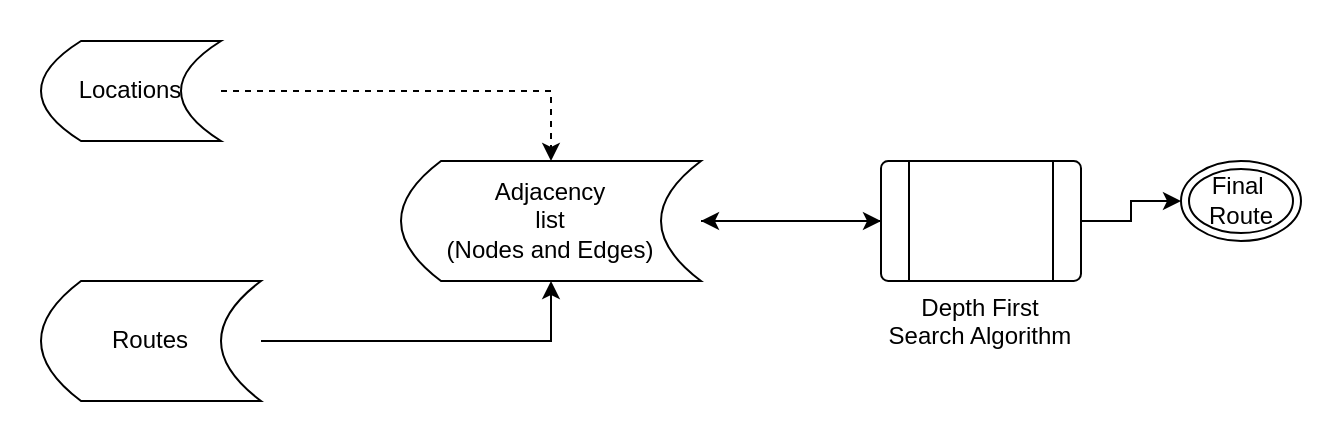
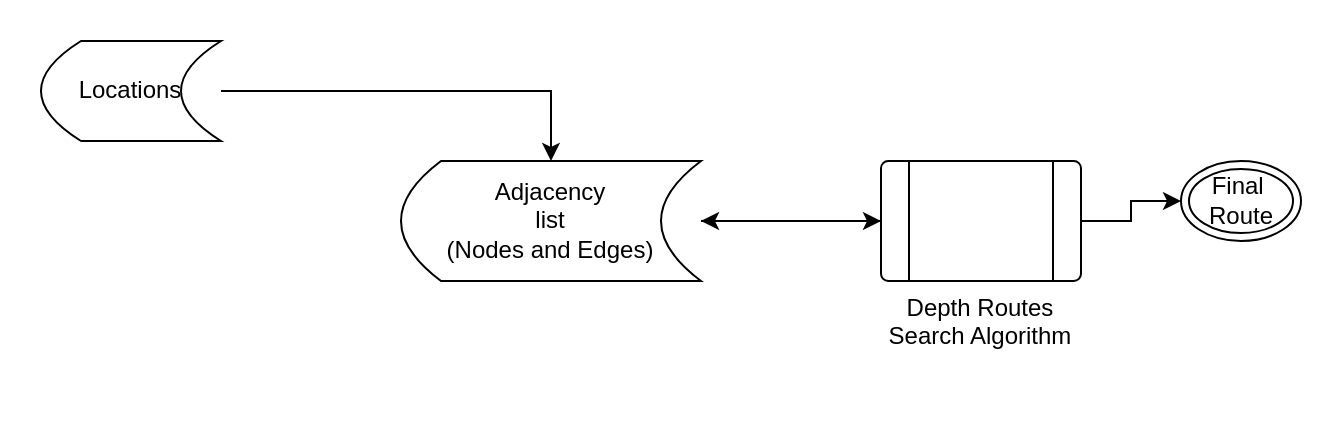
edge "Locations" -> "Adjacency list (Nodes and Edges)": style dashed -> solid
node "Depth First Search Algorithm": label "Depth First Search Algorithm" -> "Depth Routes Search Algorithm"
node "Routes": removed
edge "Routes" -> "Adjacency list (Nodes and Edges)": removed
